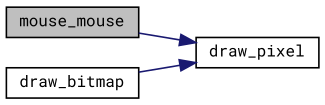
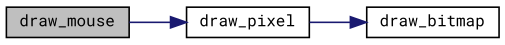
node "mouse_mouse": label "mouse_mouse" -> "draw_mouse"
edge "draw_bitmap" -> "draw_pixel": reversed
